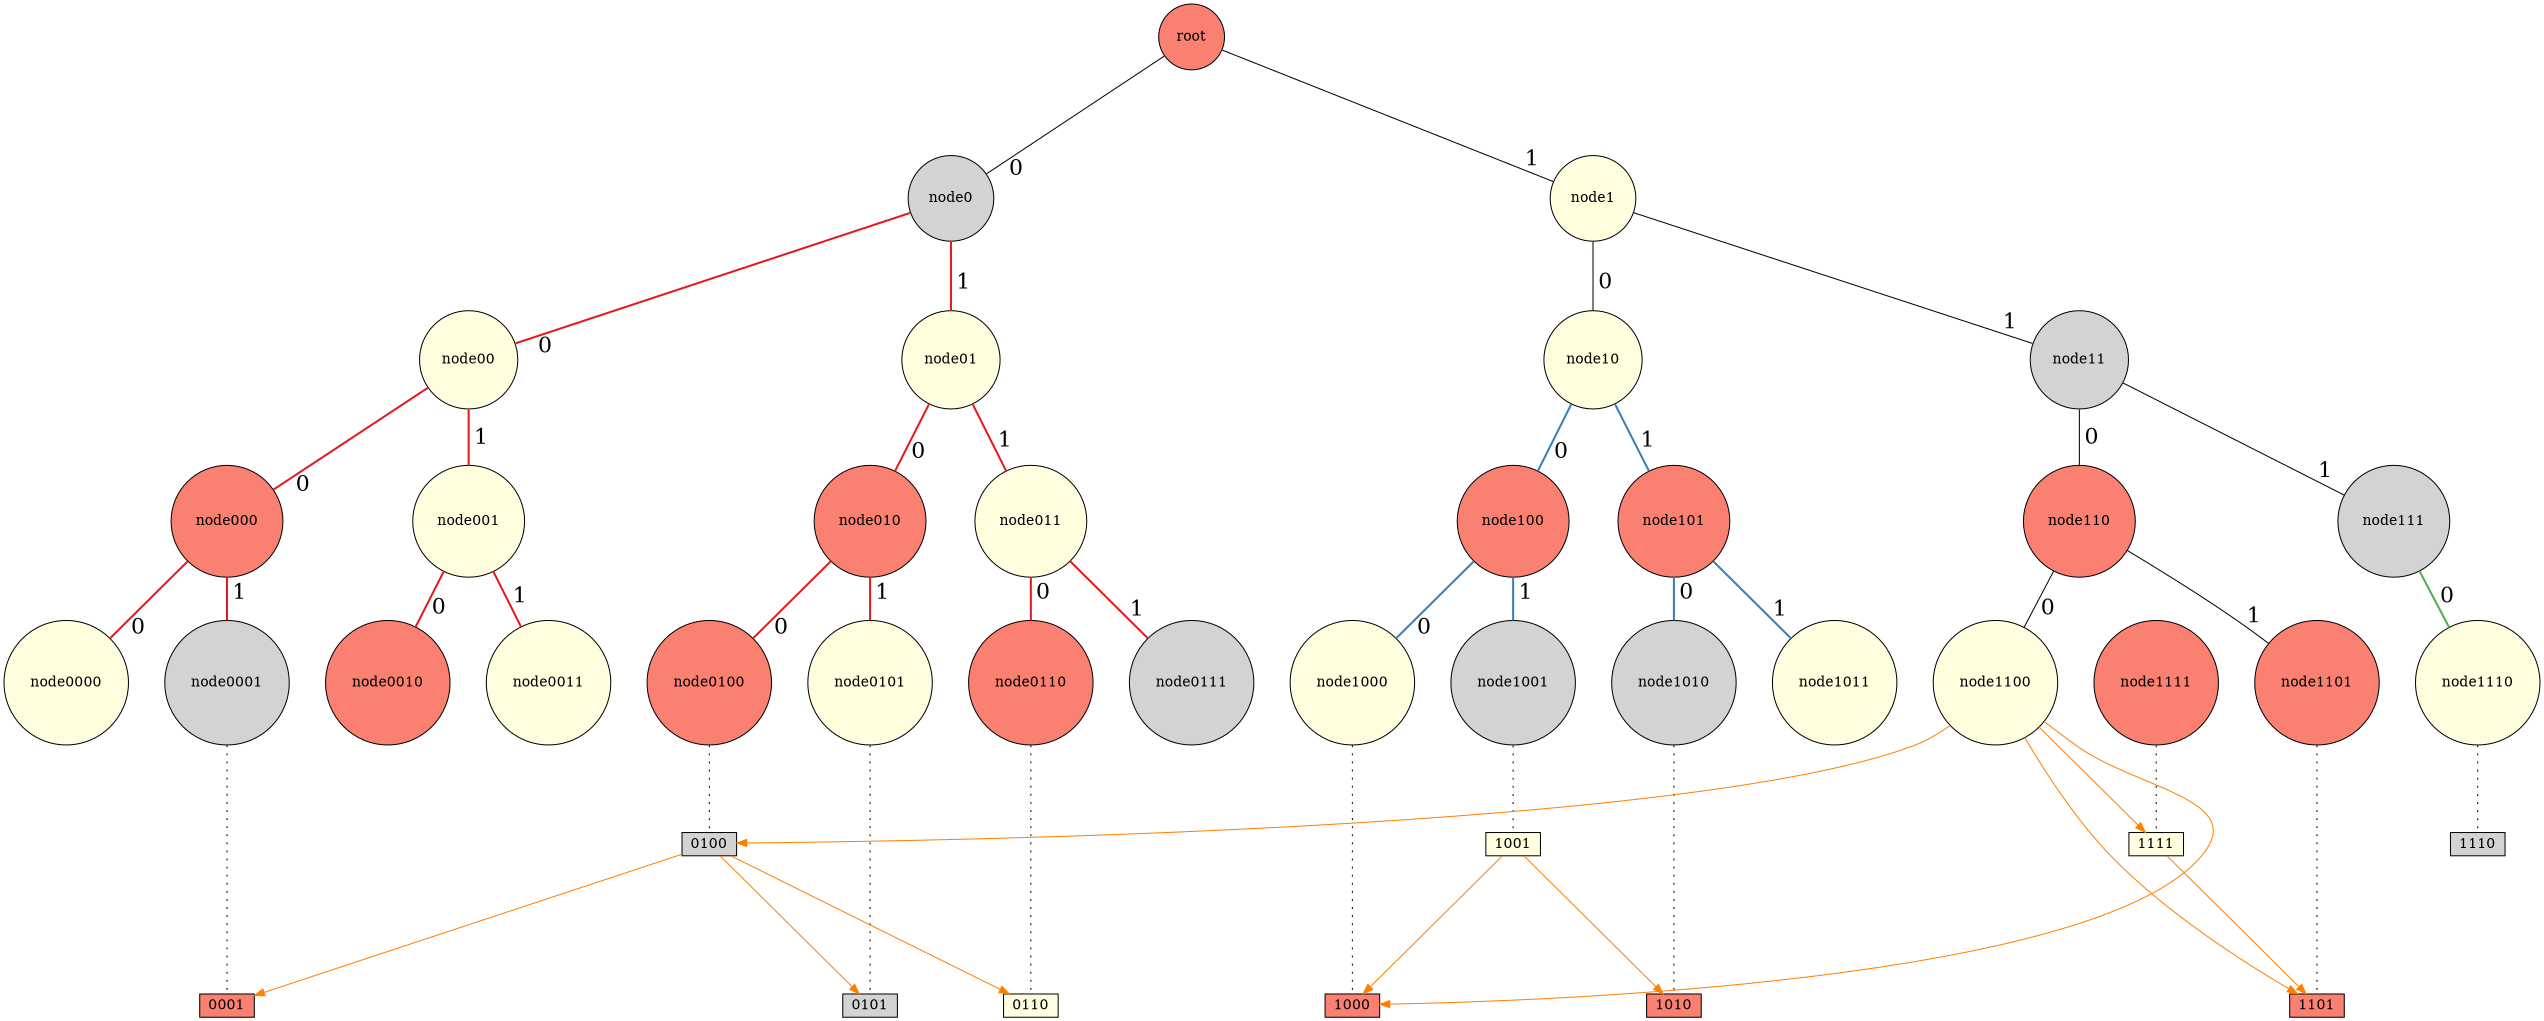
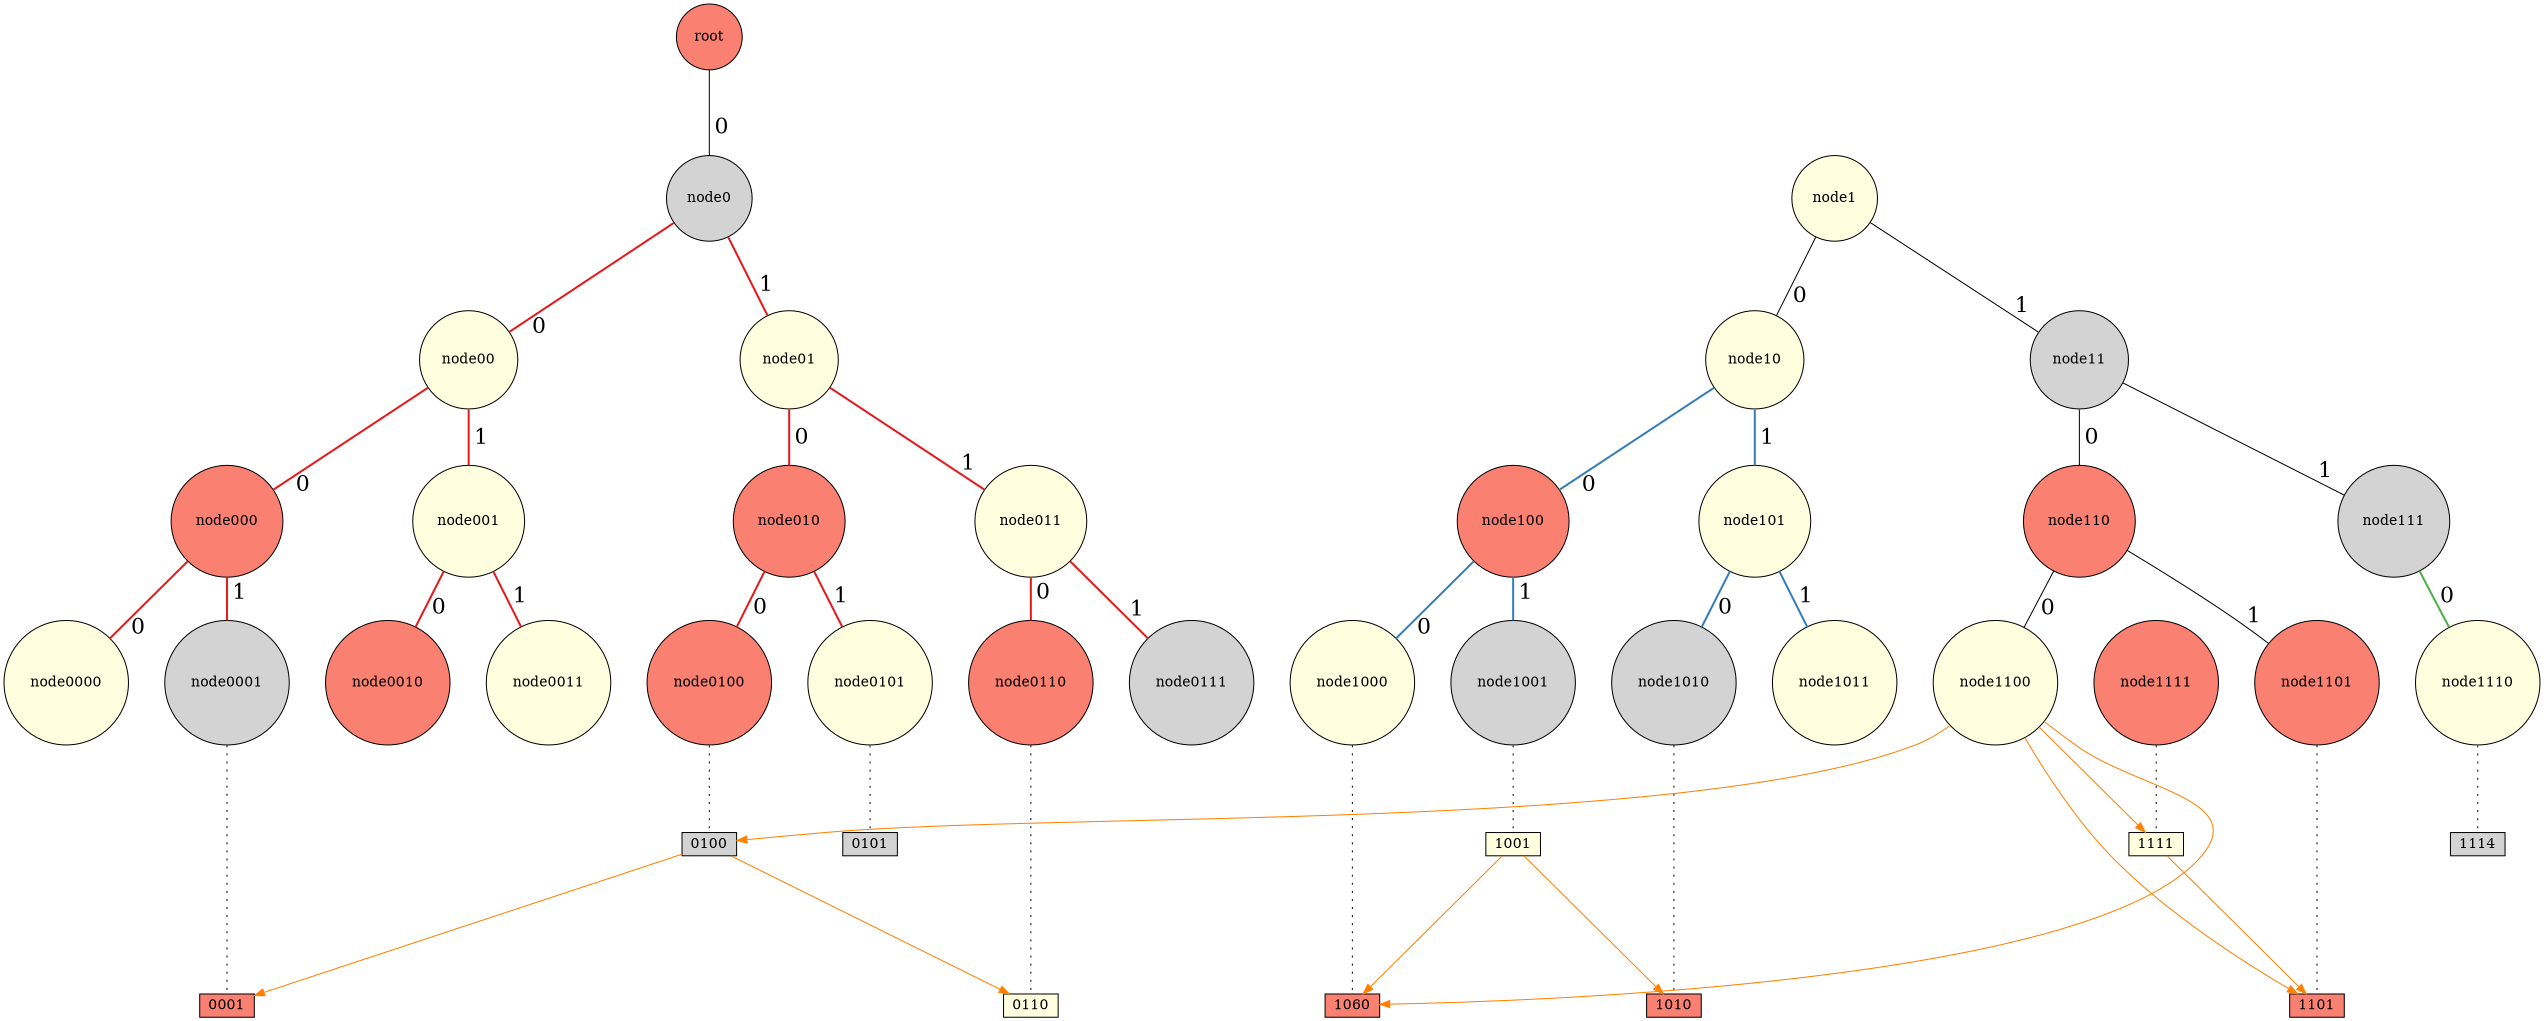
edge "root" -- "node1": removed
node "node101": fillcolor salmon -> lightyellow
node "1110": label "1110" -> "1114"
edge "0100" -> "0101": removed
node "1000": label "1000" -> "1060"
